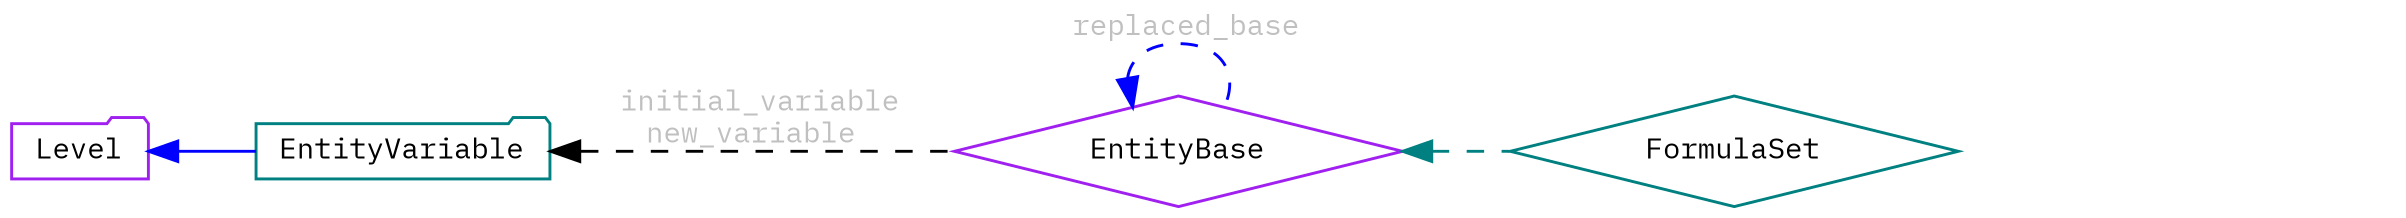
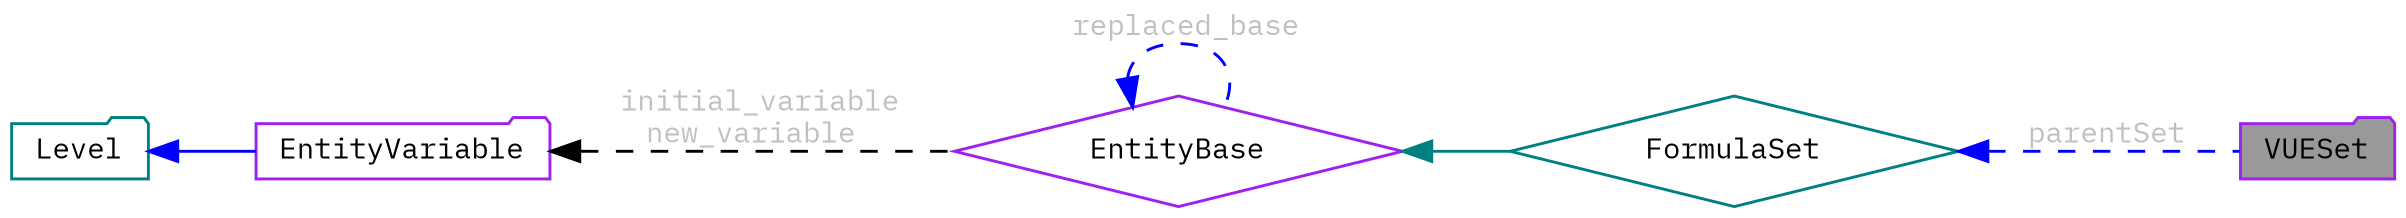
node "Level": color purple -> teal
node "EntityVariable": color teal -> purple
edge "FormulaSet" -> "EntityBase": style dashed -> solid
node "VUESet": added
